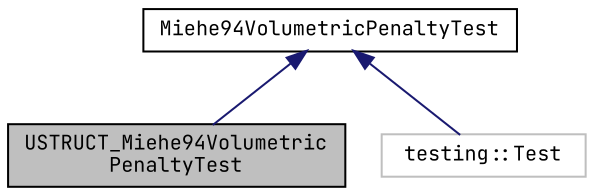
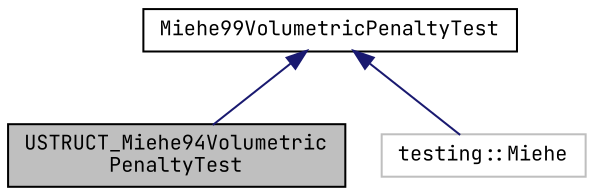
node "Miehe94VolumetricPenaltyTest": label "Miehe94VolumetricPenaltyTest" -> "Miehe99VolumetricPenaltyTest"
node "testing::Test": label "testing::Test" -> "testing::Miehe"
